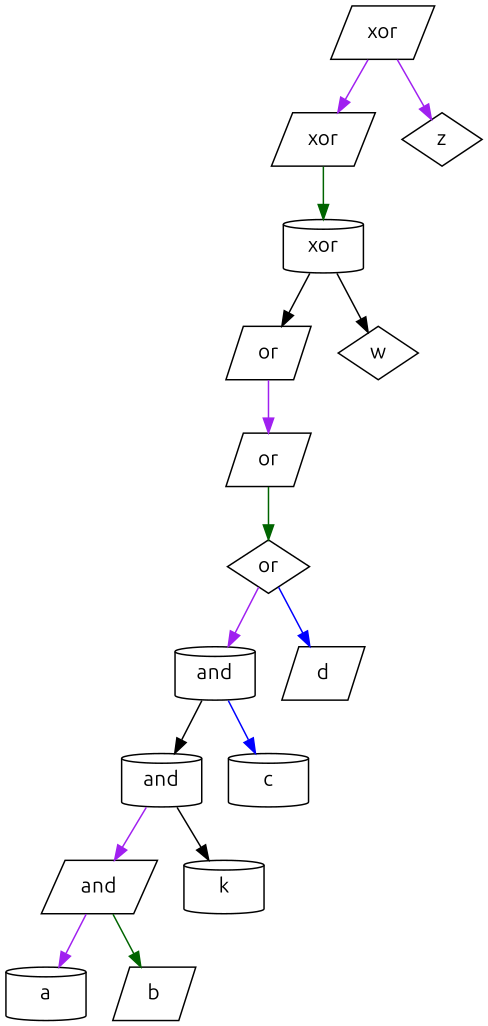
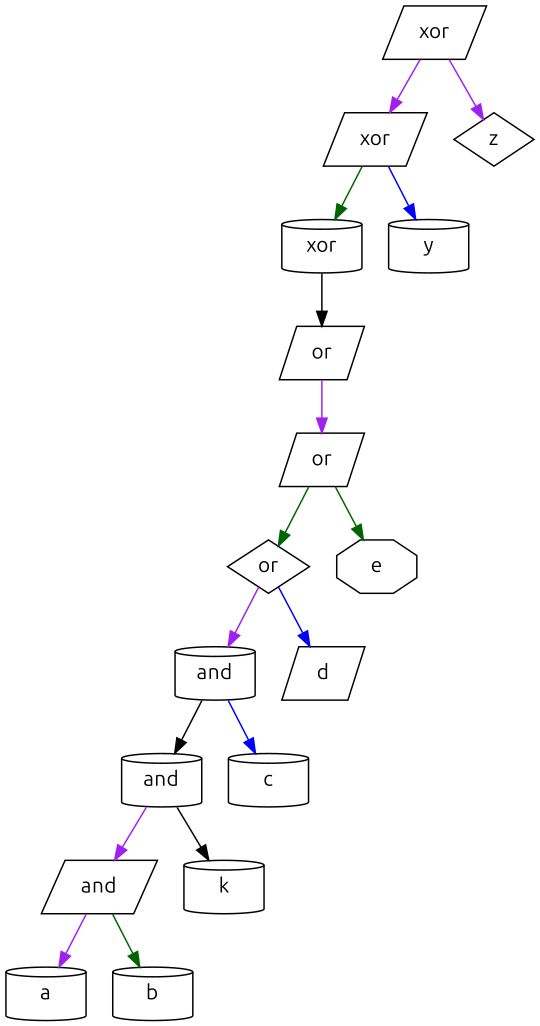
node "y": added
node "w": removed
node "e": added
node "b": shape parallelogram -> cylinder
